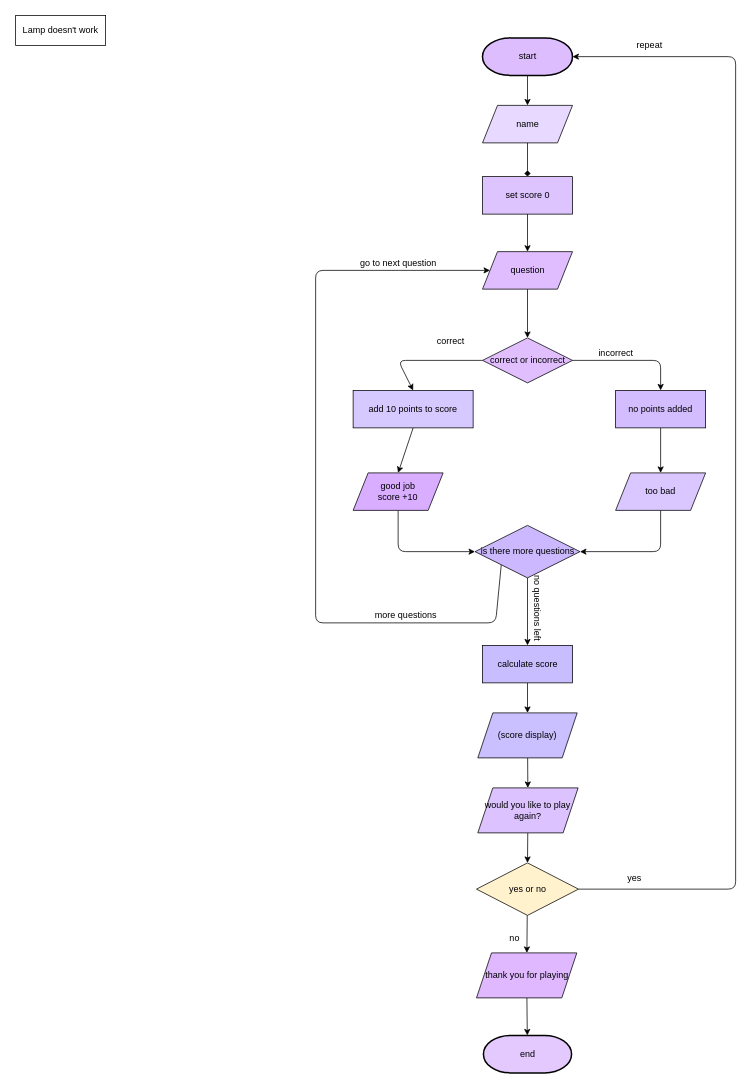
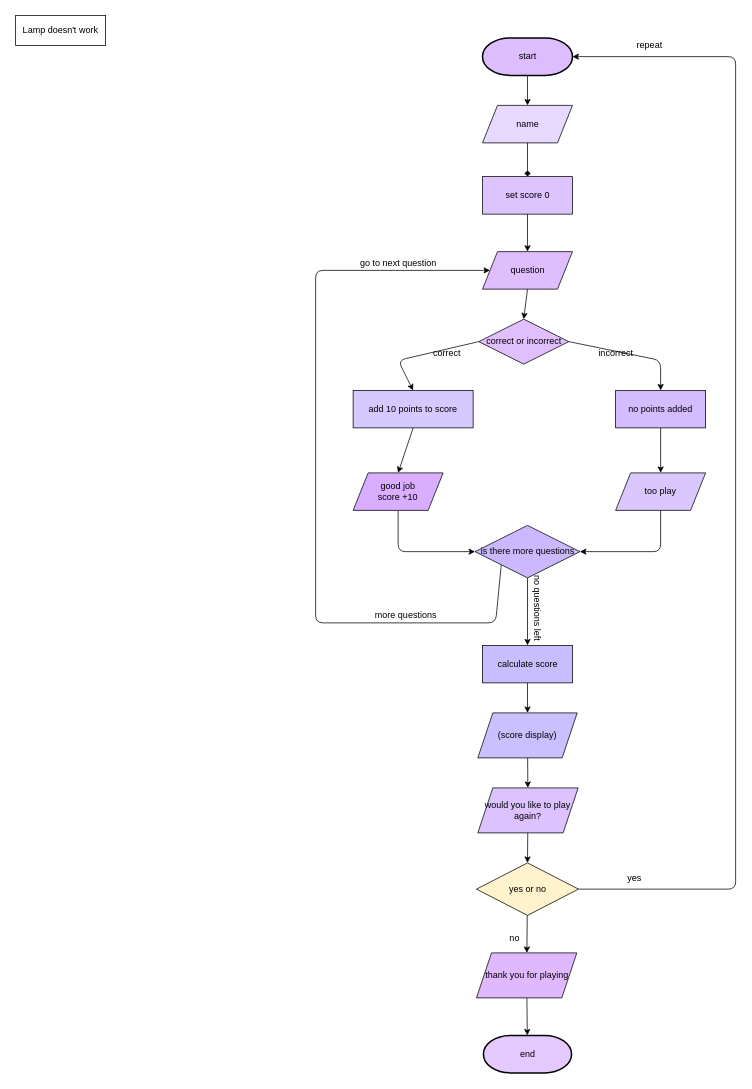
node "correct": moved (450, 342) -> (447, 353)
node "correct or incorrect": moved (527, 360) -> (524, 342)
node "too bad": label "too bad" -> "too play"
